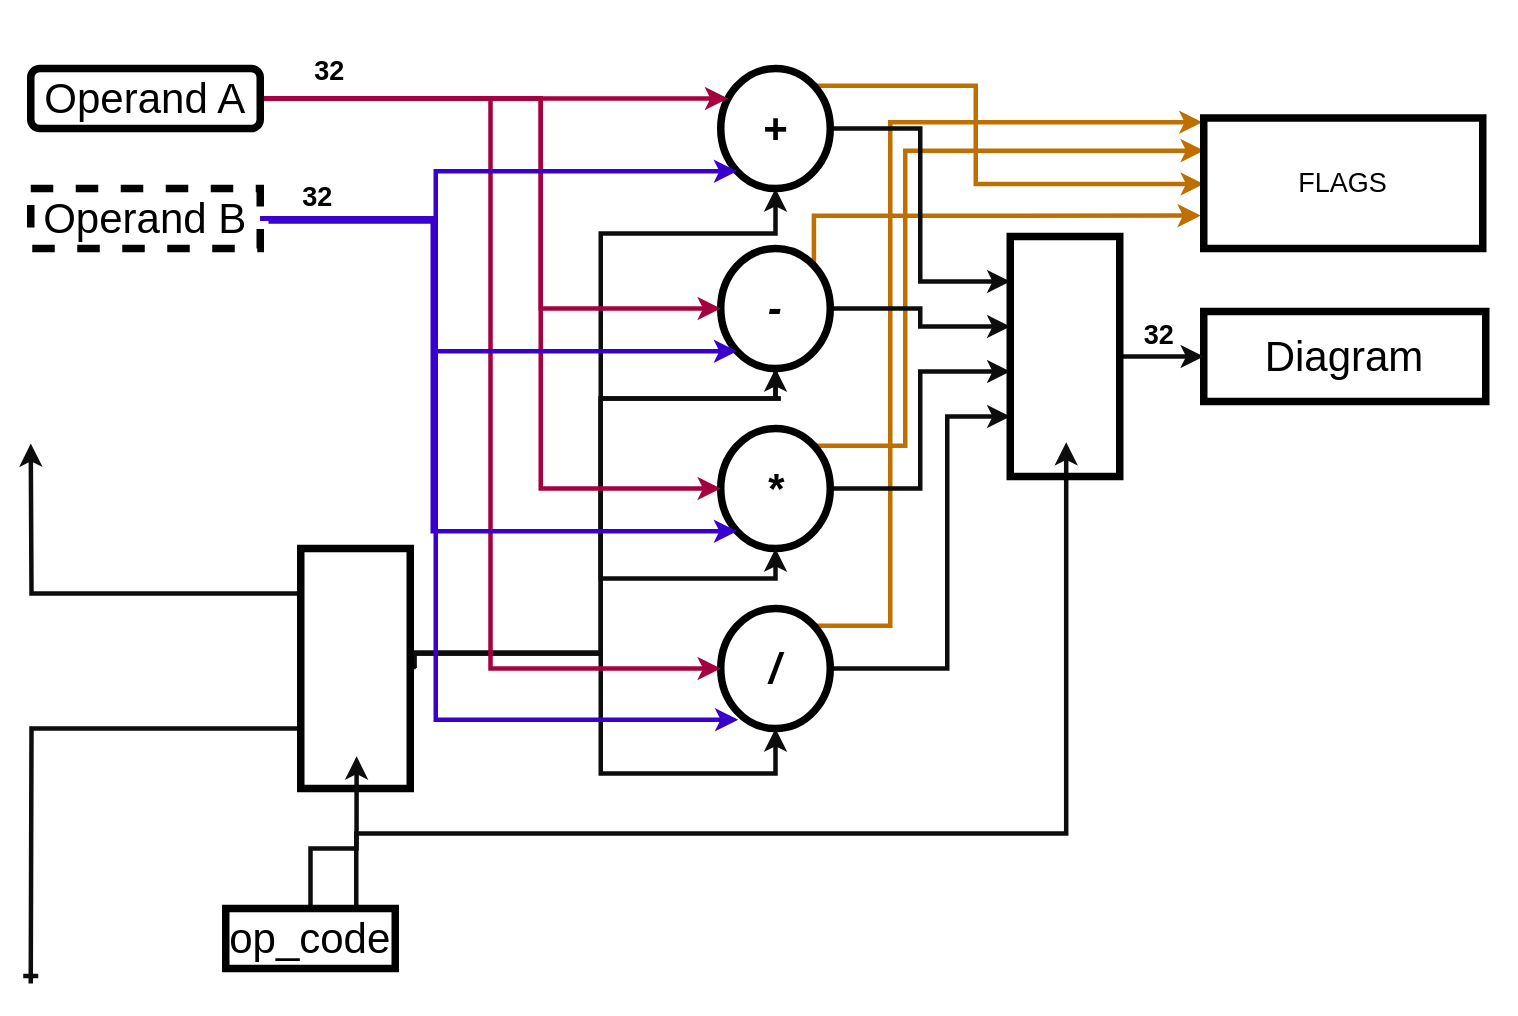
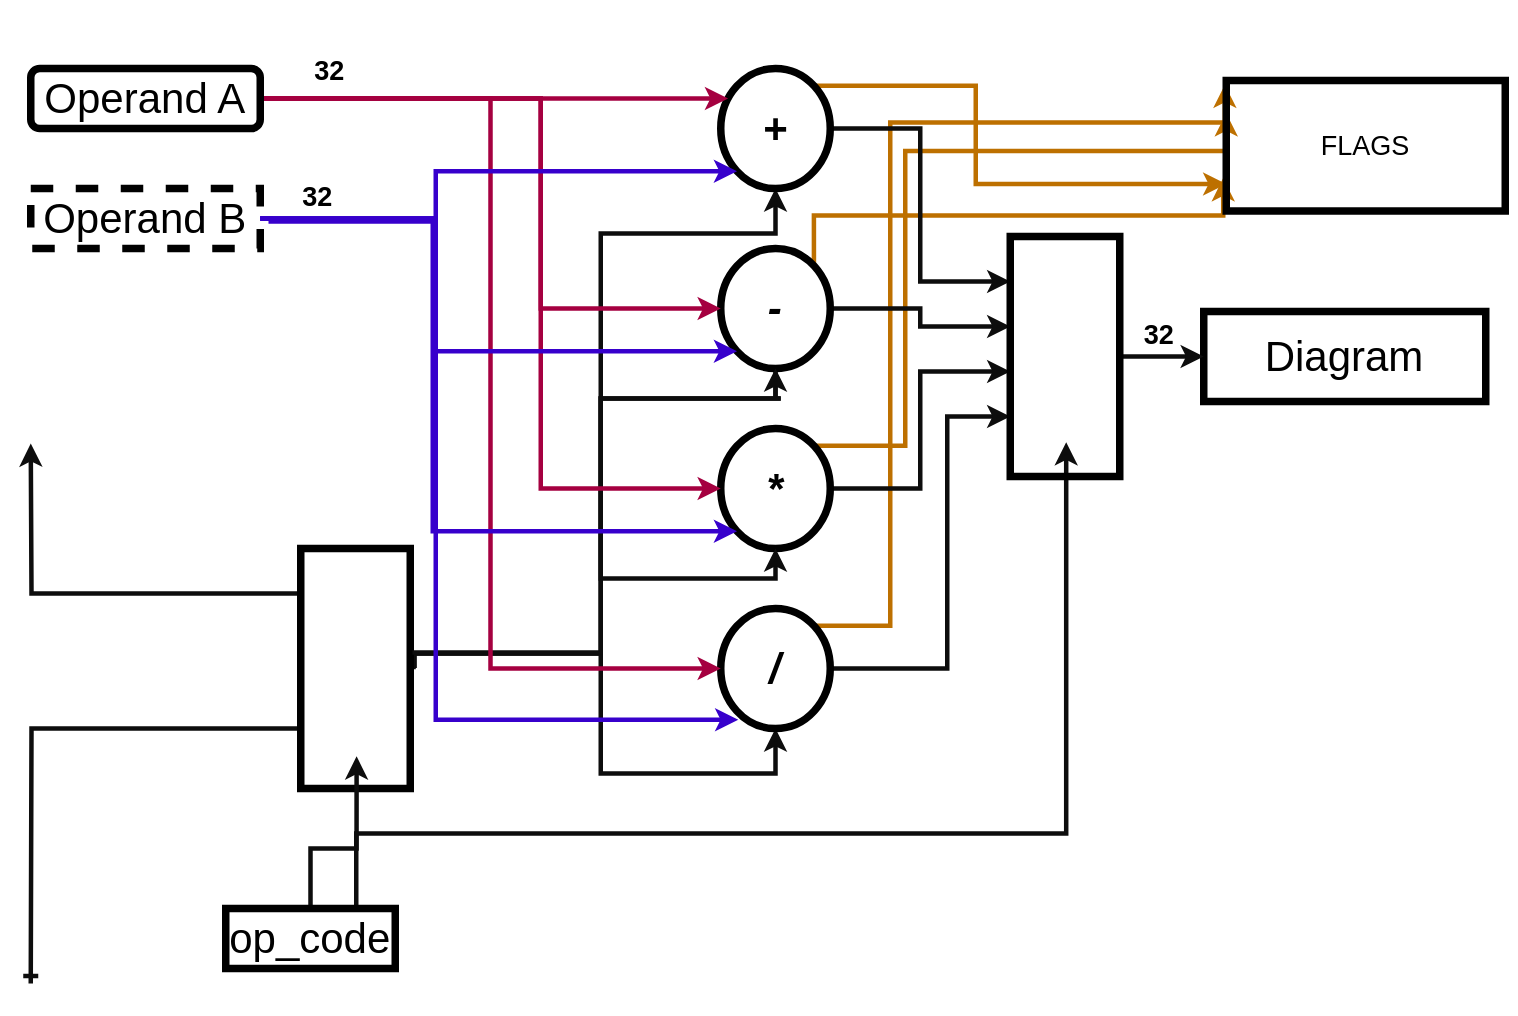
node "FLAGS": moved (1343, 183) -> (1366, 146)
